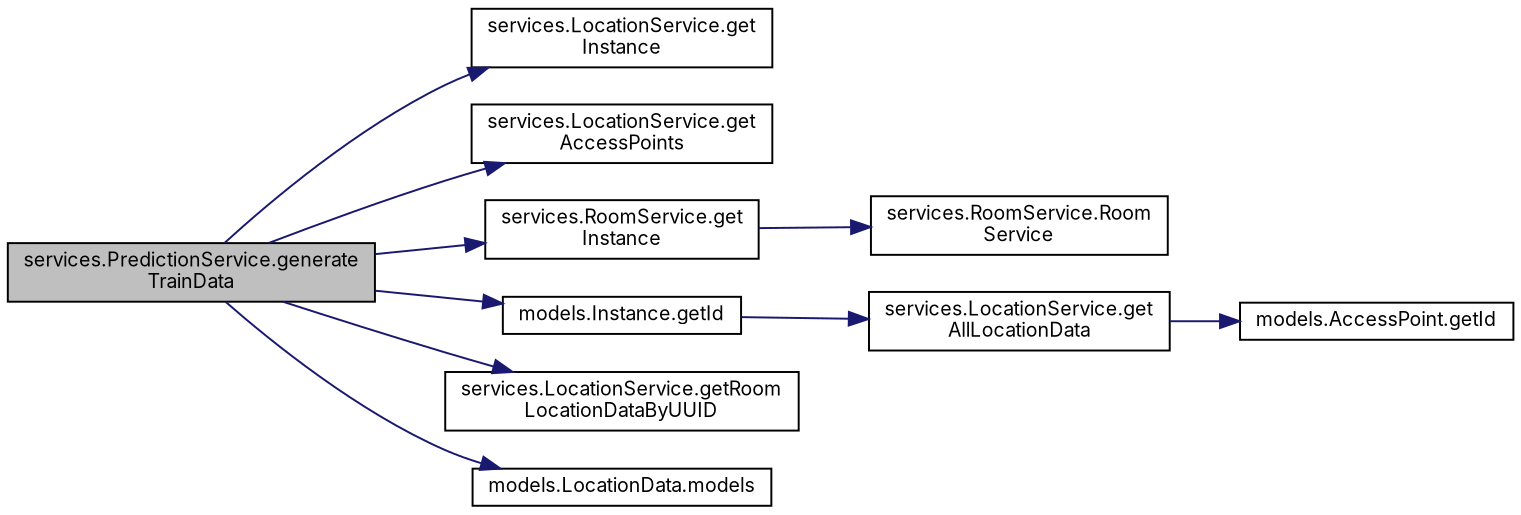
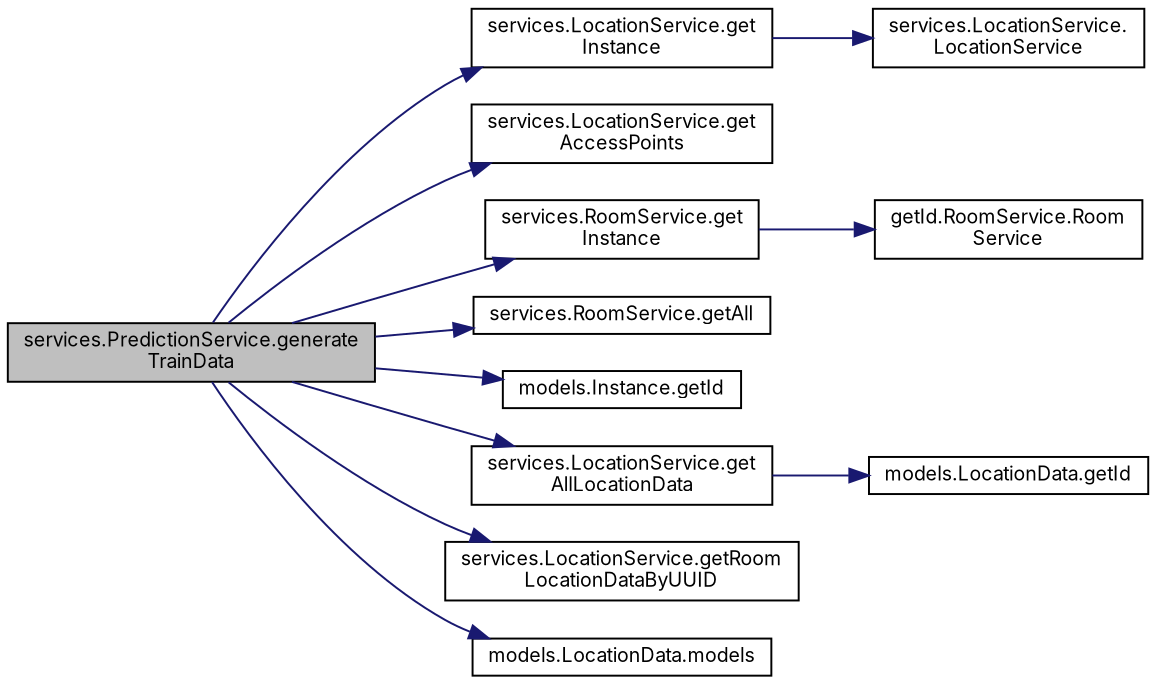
node "services.LocationService. LocationService": added
node "services.RoomService.Room Service": label "services.RoomService.Room Service" -> "getId.RoomService.Room Service"
node "services.RoomService.getAll": added
edge "models.Instance.getId" -> "services.LocationService.get AllLocationData": now "services.PredictionService.generate TrainData" -> "services.LocationService.get AllLocationData"
node "models.AccessPoint.getId": label "models.AccessPoint.getId" -> "models.LocationData.getId"
